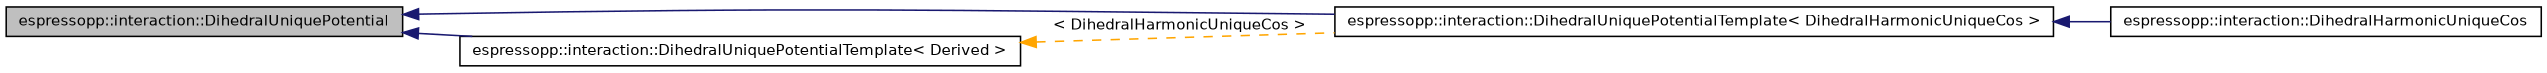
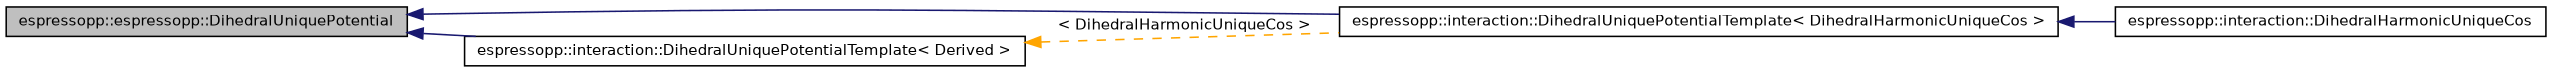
node "espressopp::interaction::DihedralUniquePotential": label "espressopp::interaction::DihedralUniquePotential" -> "espressopp::espressopp::DihedralUniquePotential"
